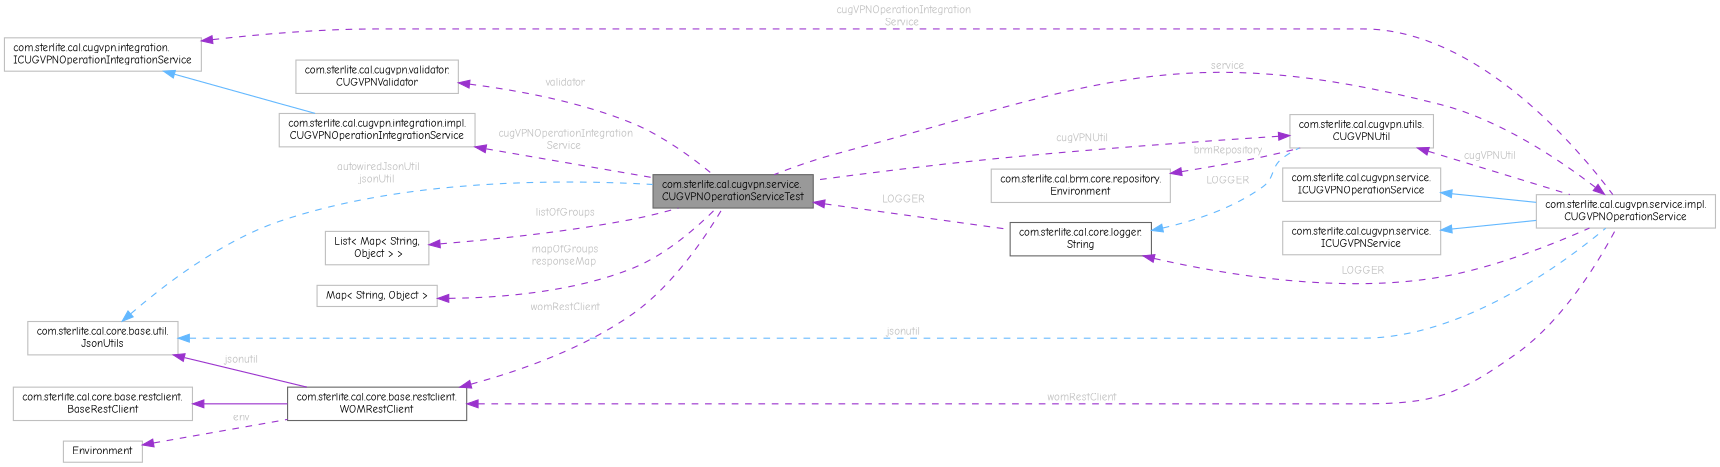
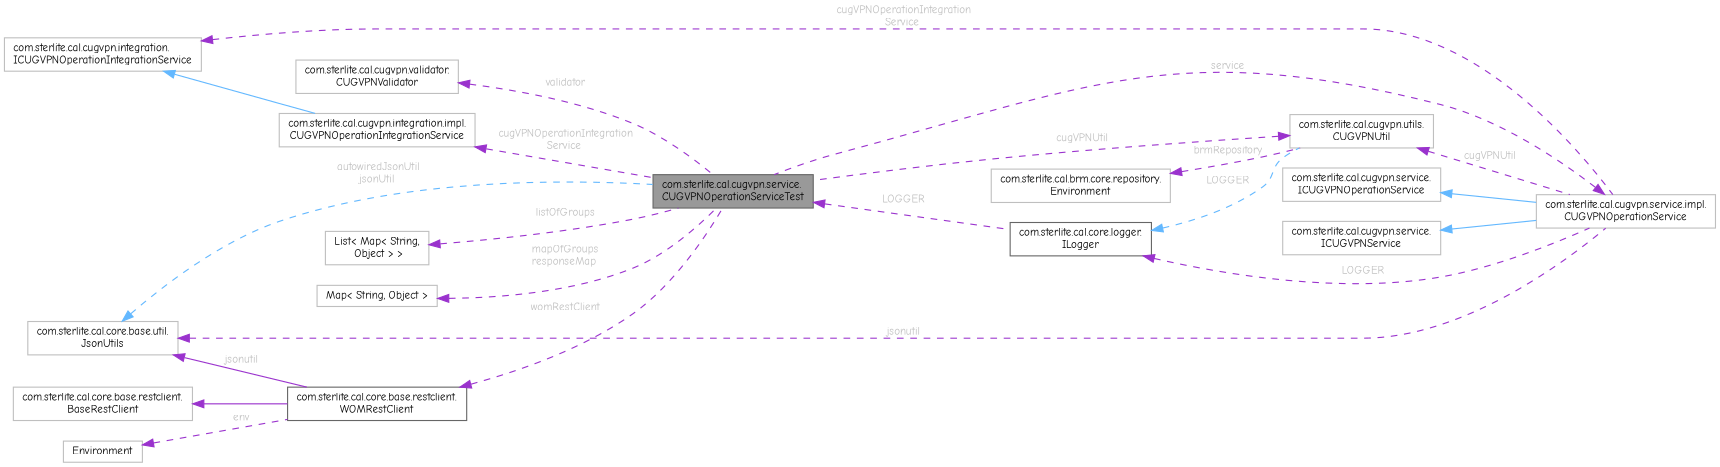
node "com.sterlite.cal.core.logger. String": label "com.sterlite.cal.core.logger. String" -> "com.sterlite.cal.core.logger. ILogger"
edge "com.sterlite.cal.cugvpn.service.impl. CUGVPNOperationService" -> "com.sterlite.cal.core.base.util. JsonUtils": color steelblue1 -> darkorchid3
edge "com.sterlite.cal.cugvpn.service.impl. CUGVPNOperationService" -> "com.sterlite.cal.core.base.restclient. WOMRestClient": removed, label "womRestClient"
